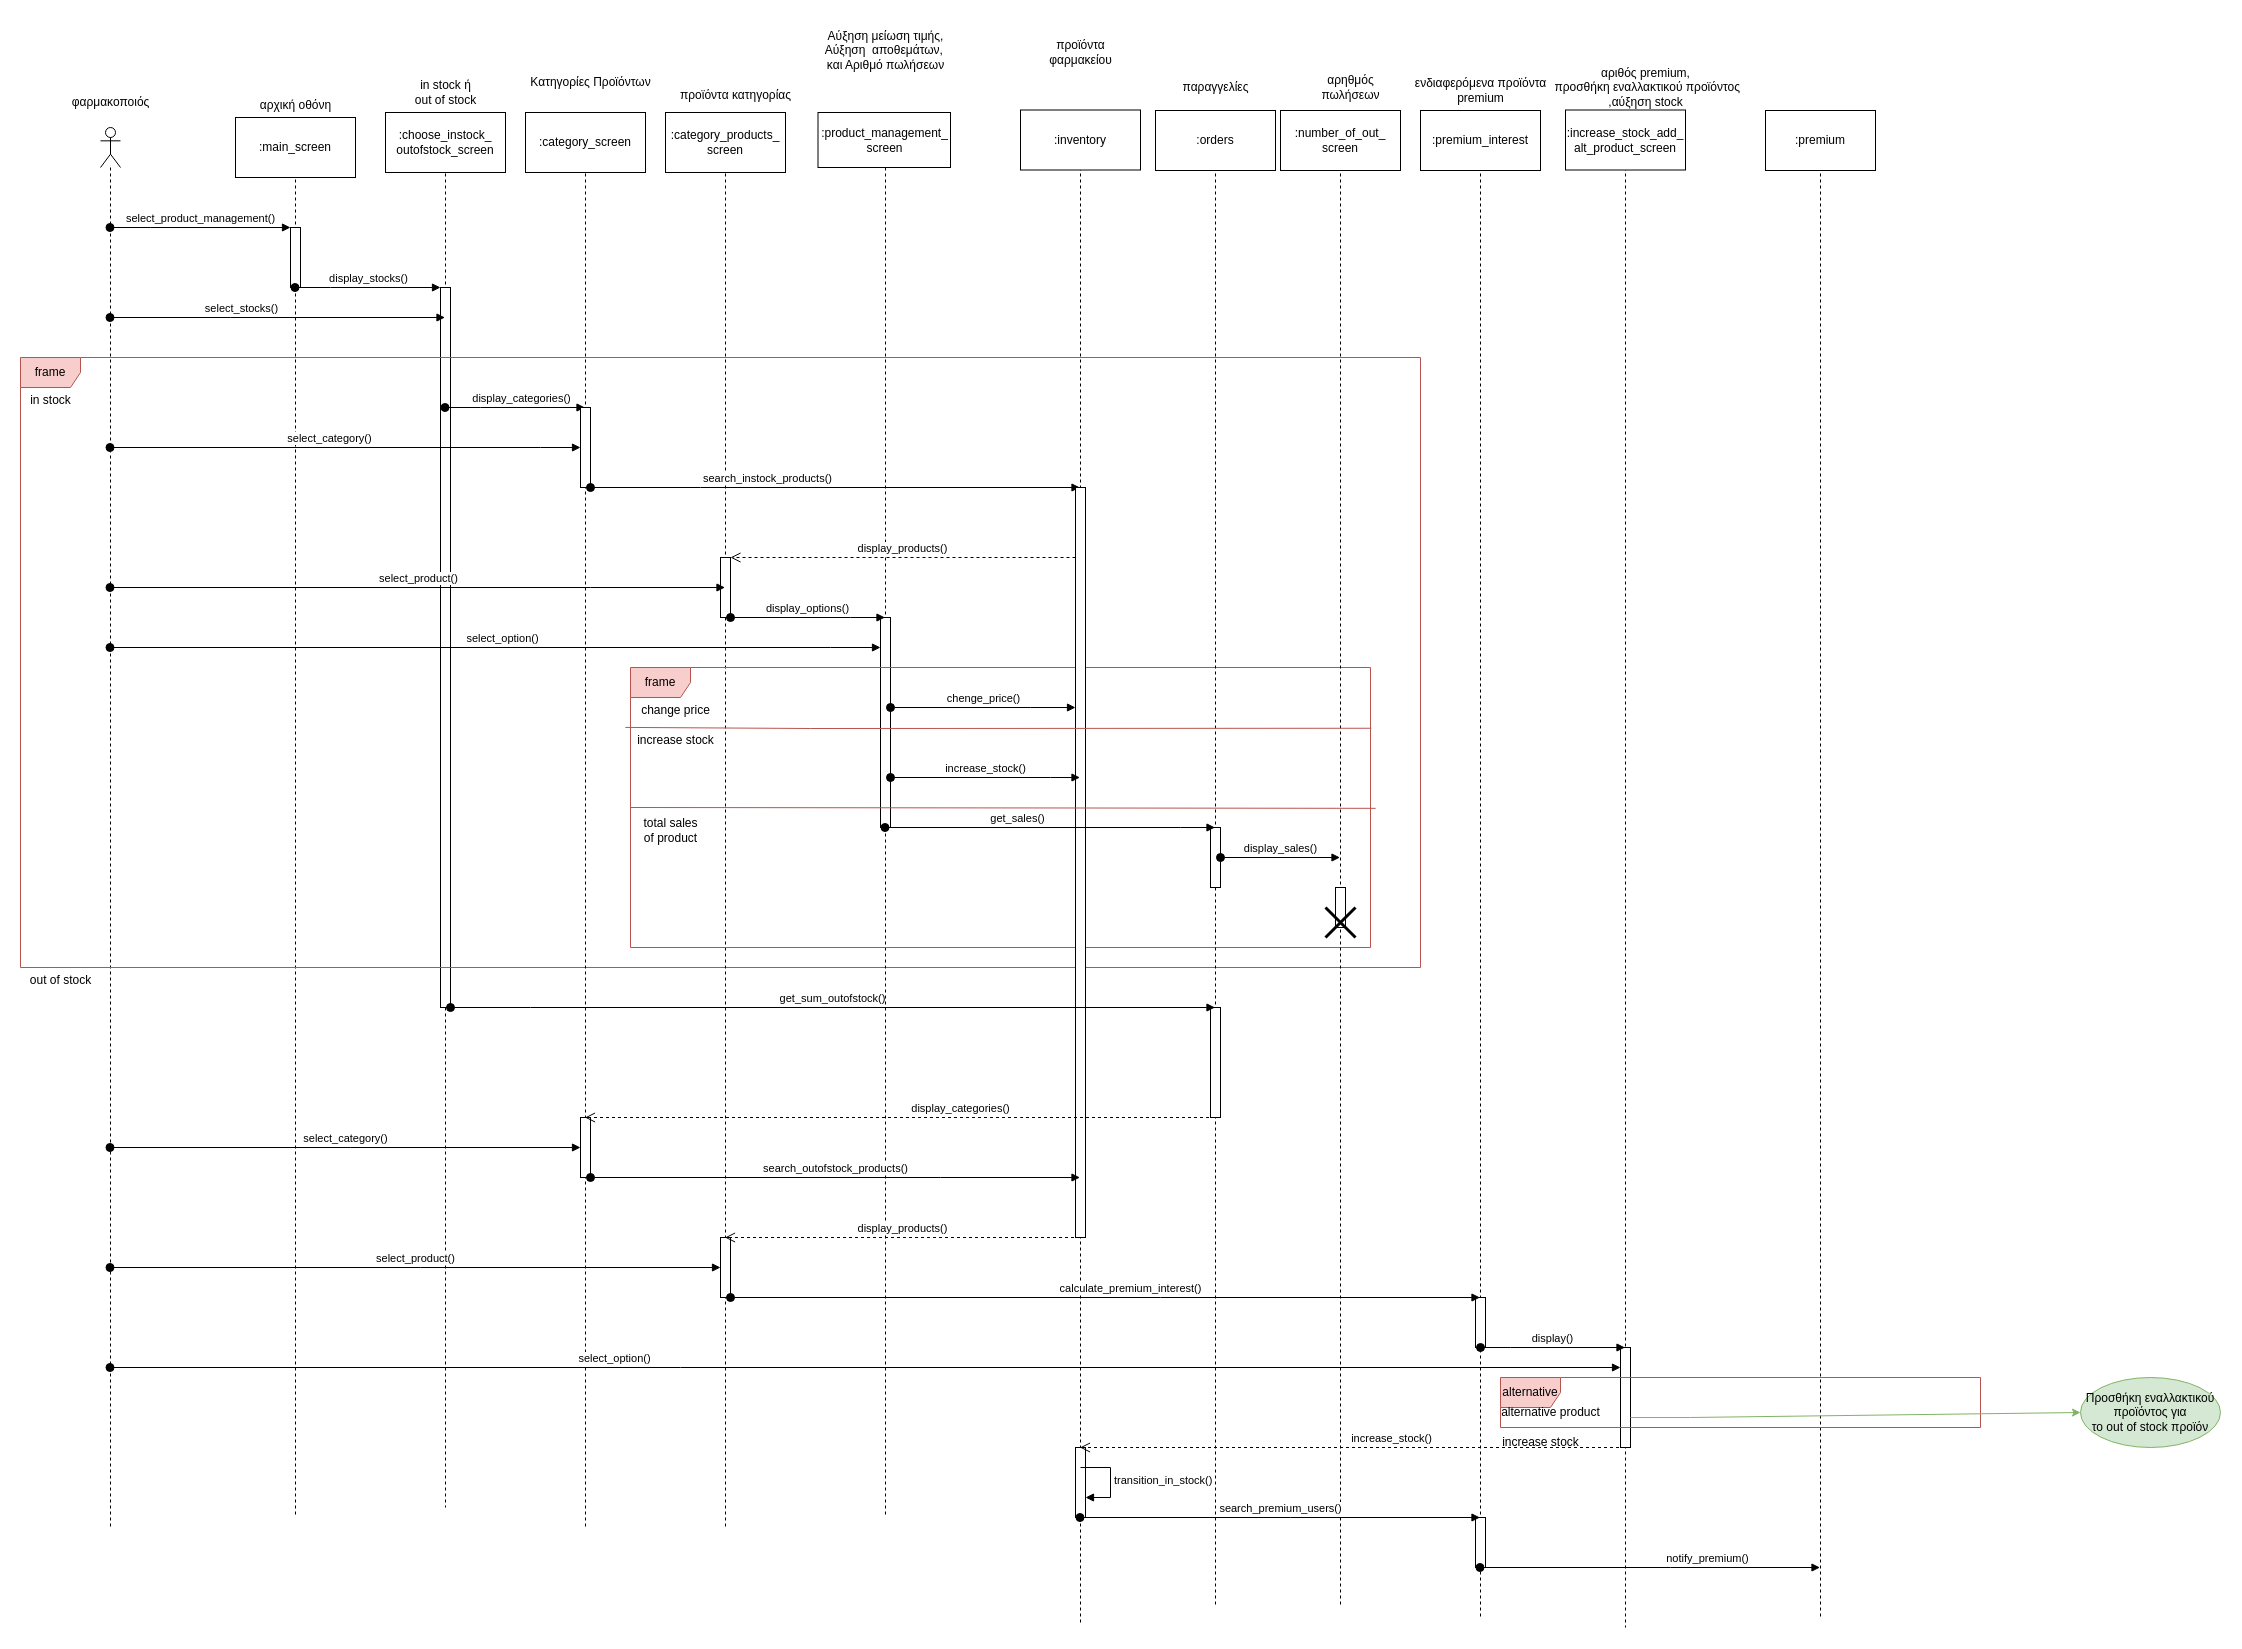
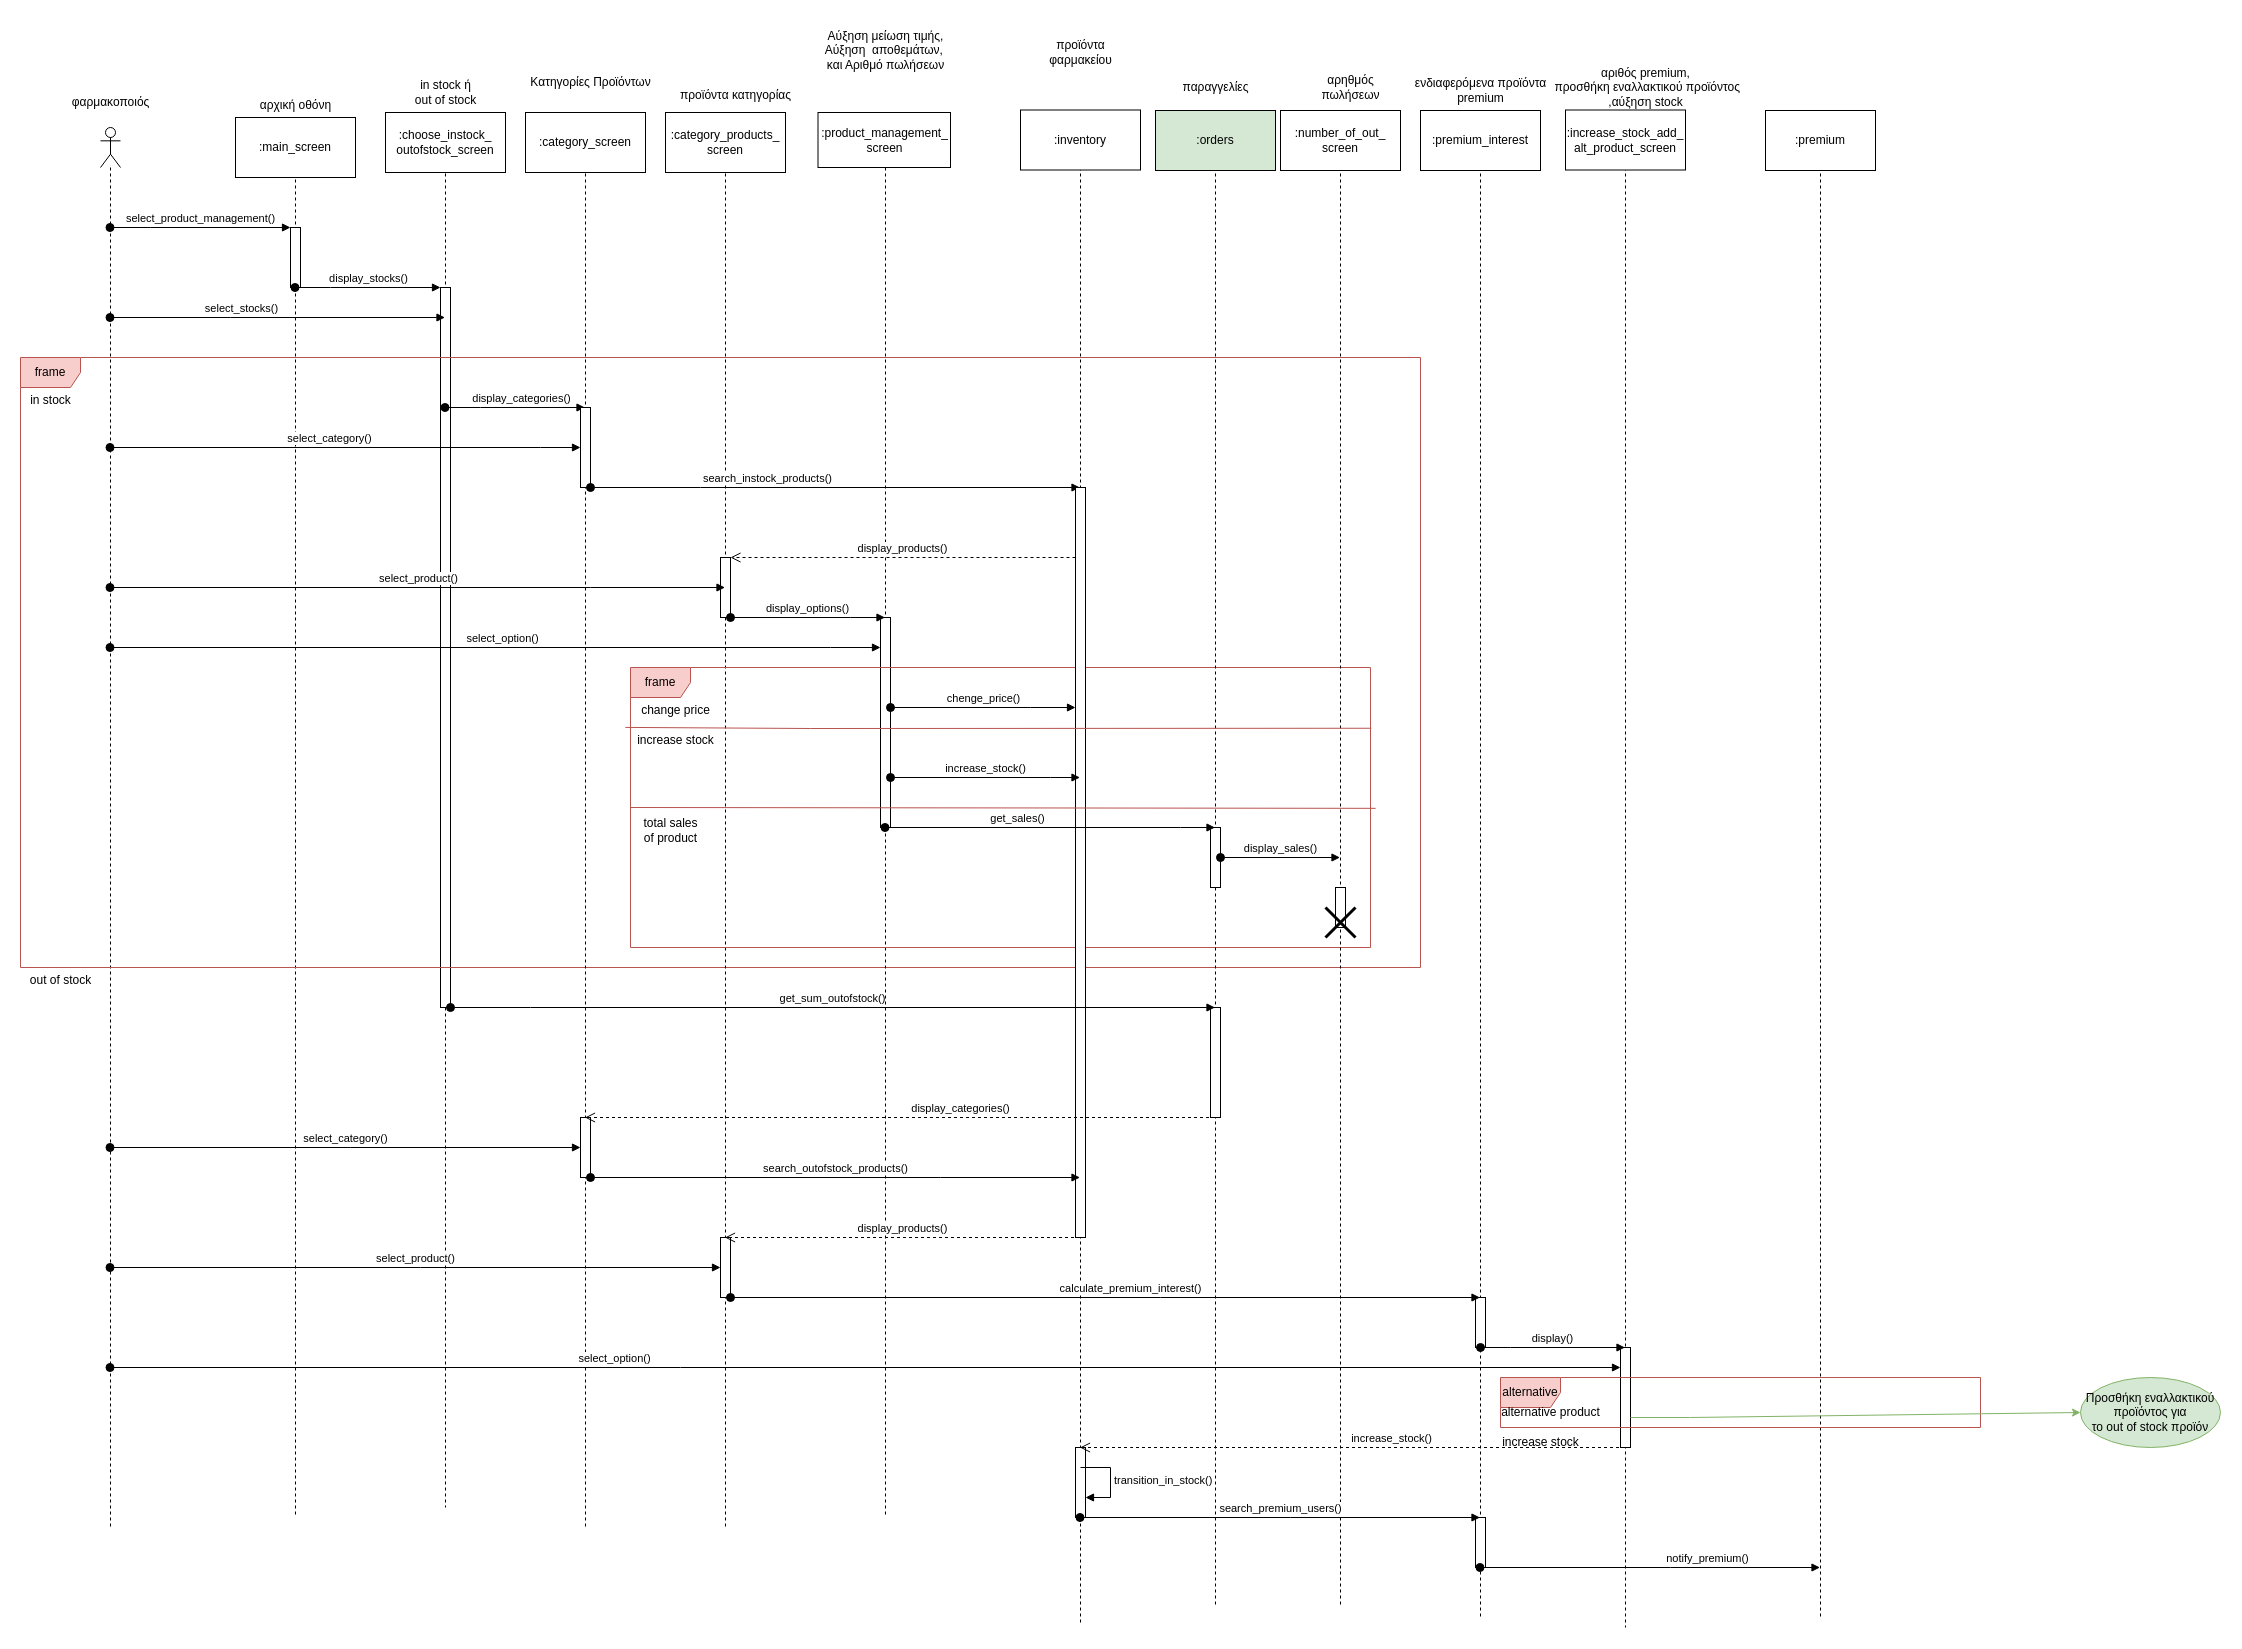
node ":orders": fillcolor #ffffff -> #d5e8d4
